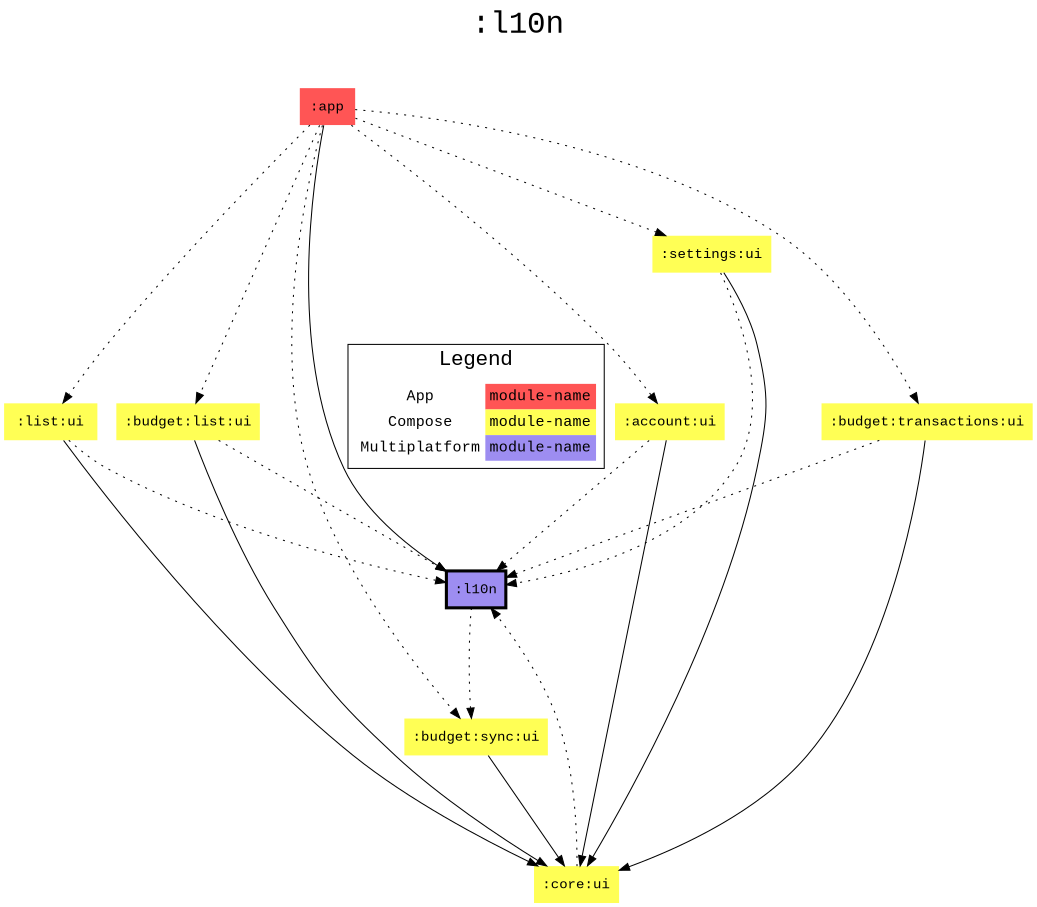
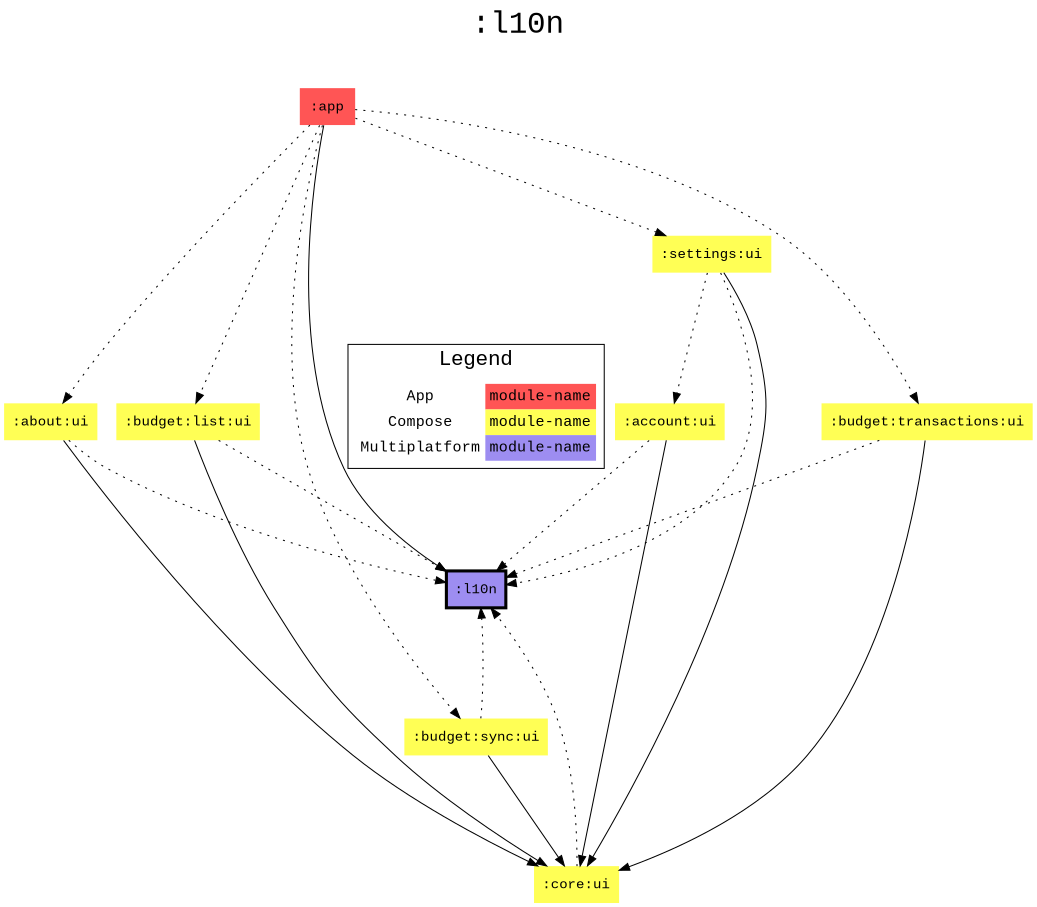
edge ":app" -> ":account:ui": now ":settings:ui" -> ":account:ui"
node ":list:ui": label ":list:ui" -> ":about:ui"
edge ":l10n" -> ":budget:sync:ui": reversed
